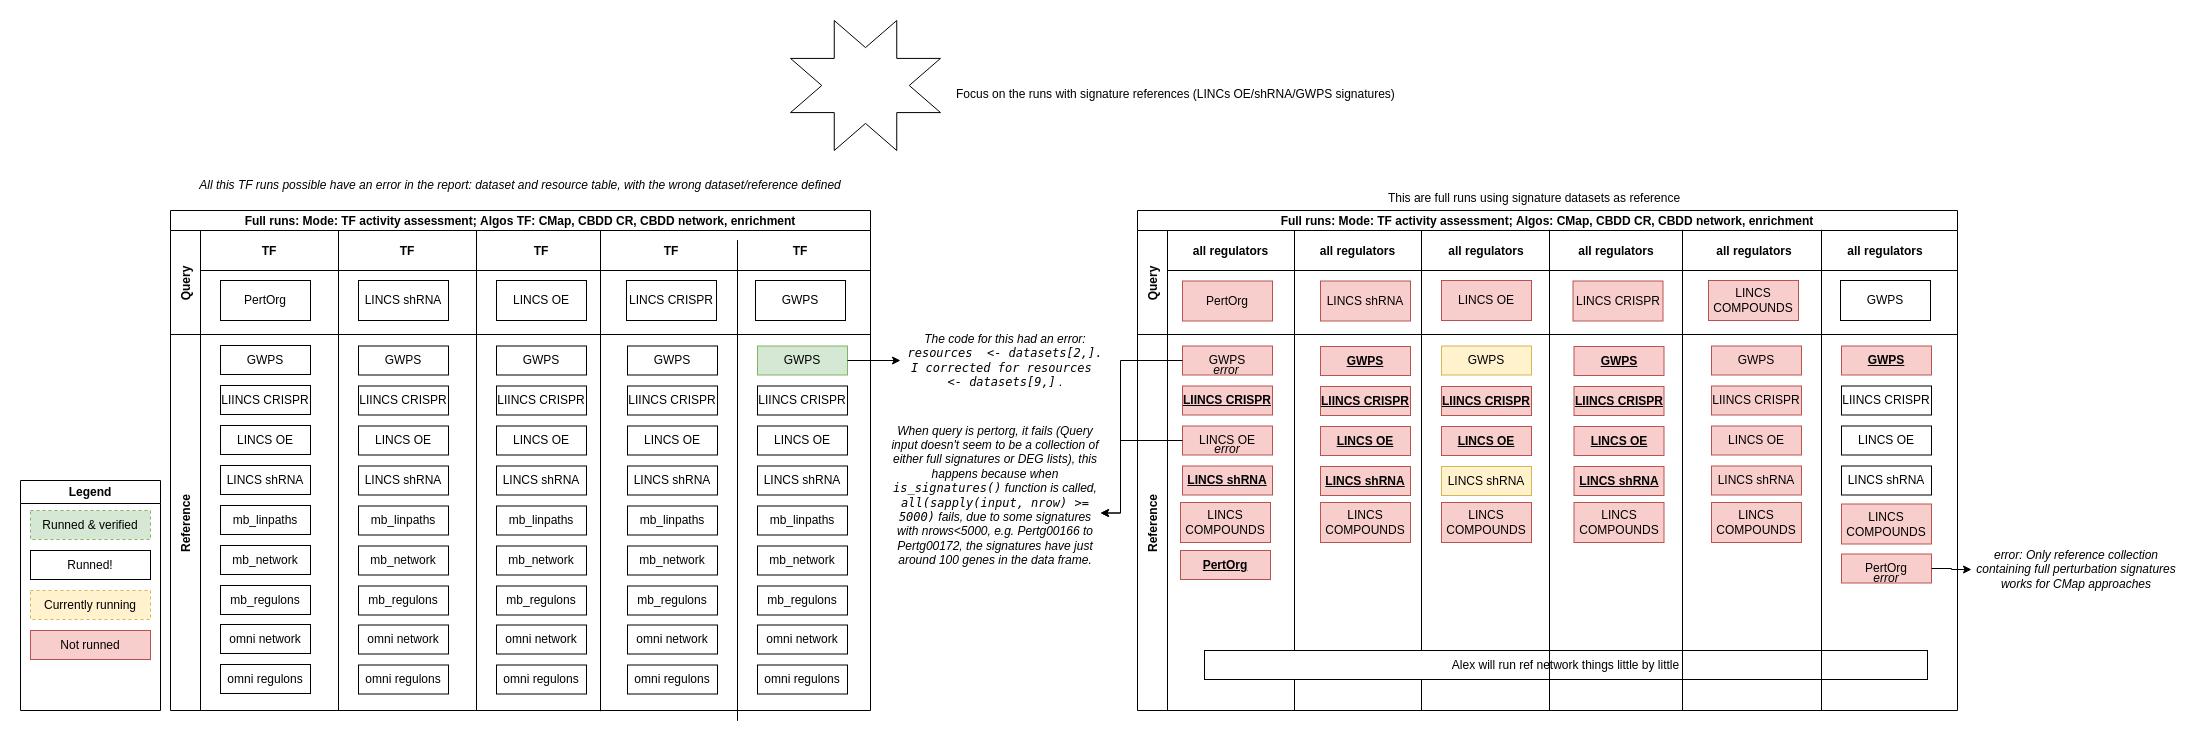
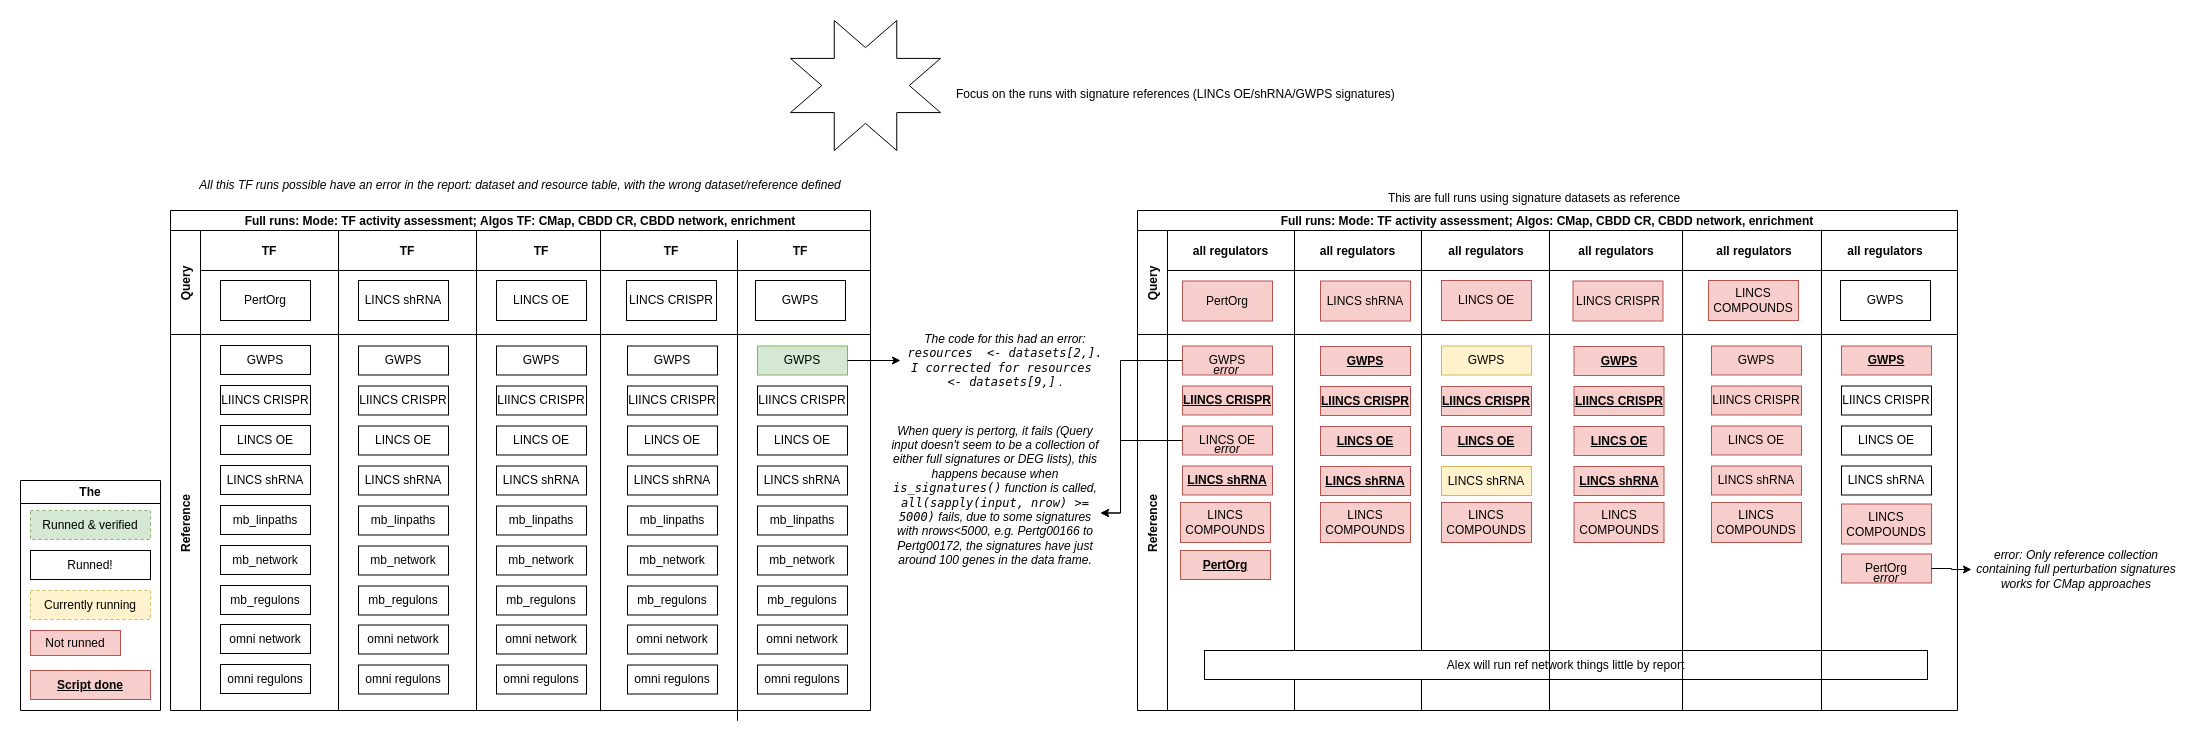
node "Legend": label "Legend" -> "The"
node "Not runned": size 120x29 -> 90x25
node "Alex will run ref network things little by little": label "Alex will run ref network things little by little" -> "Alex will run ref network things little by report"
node "Script done": added
